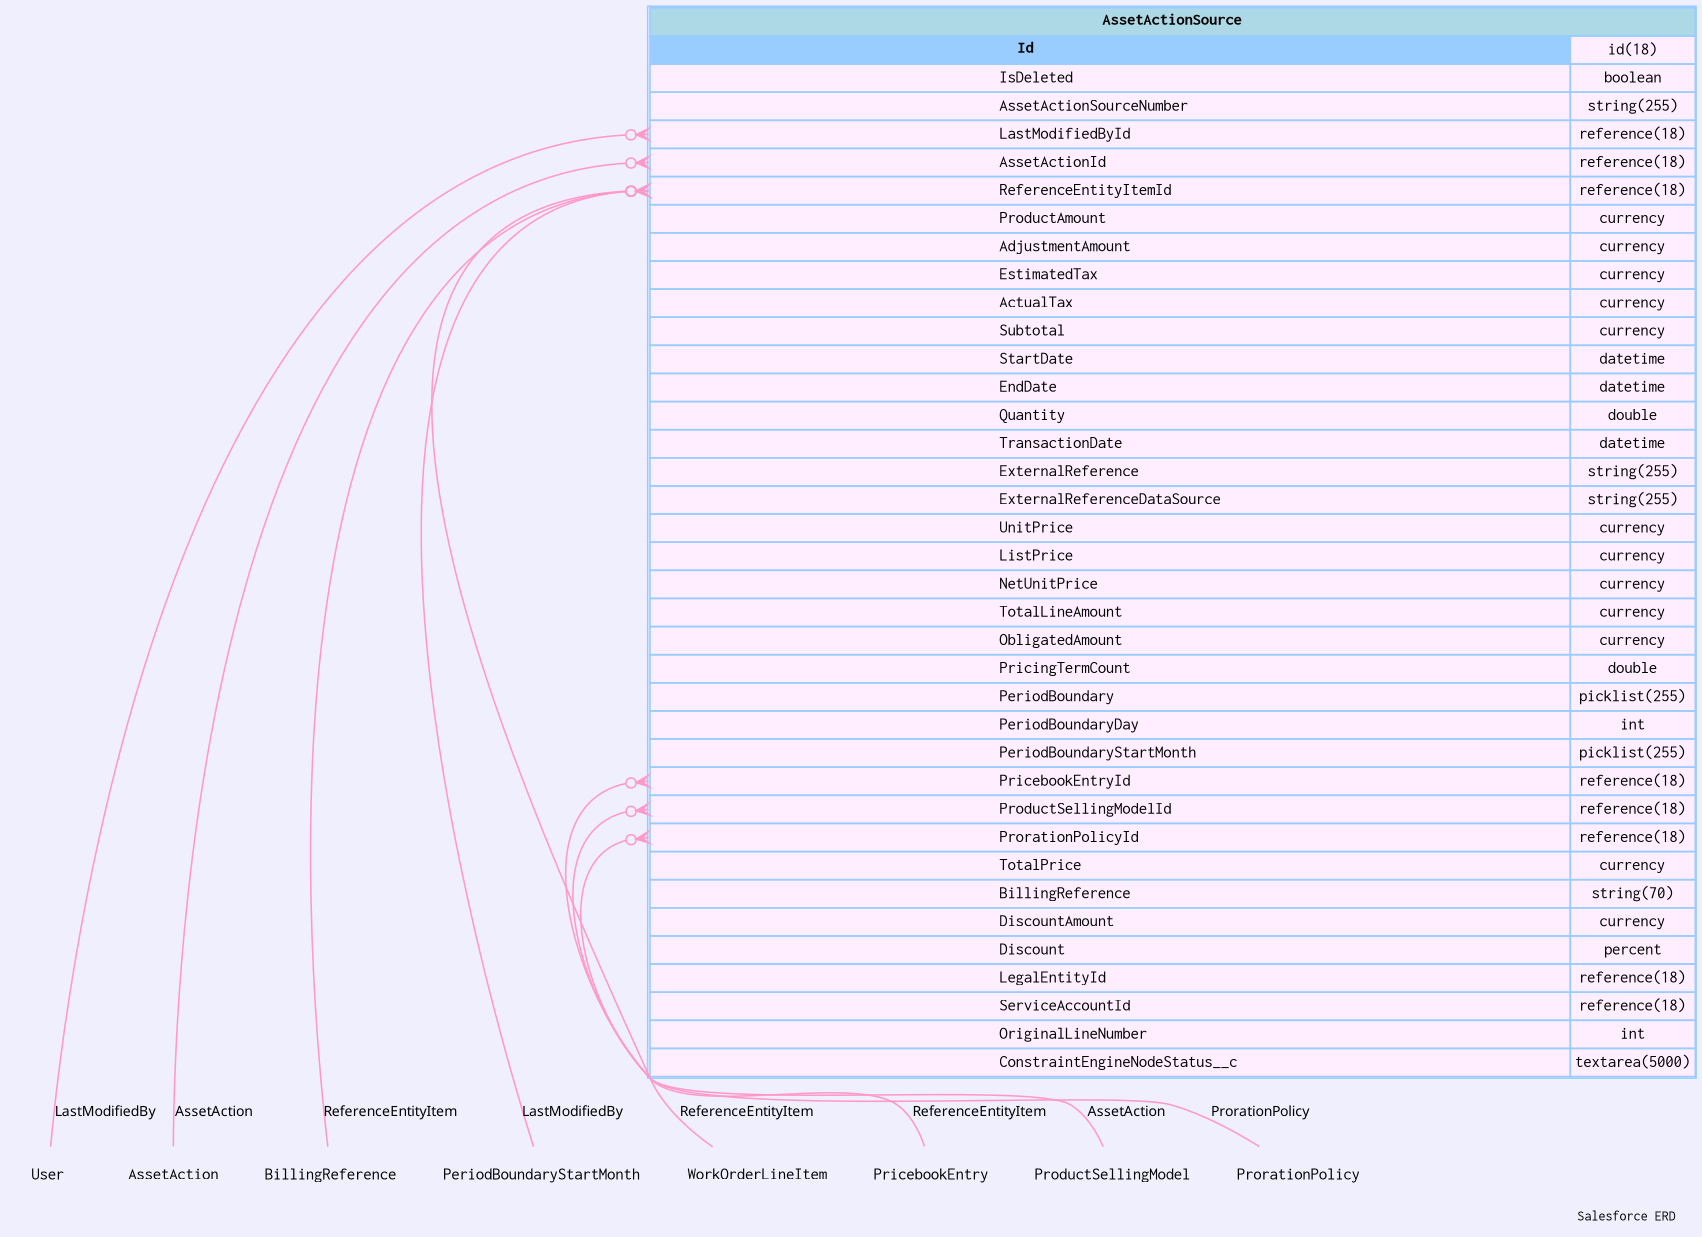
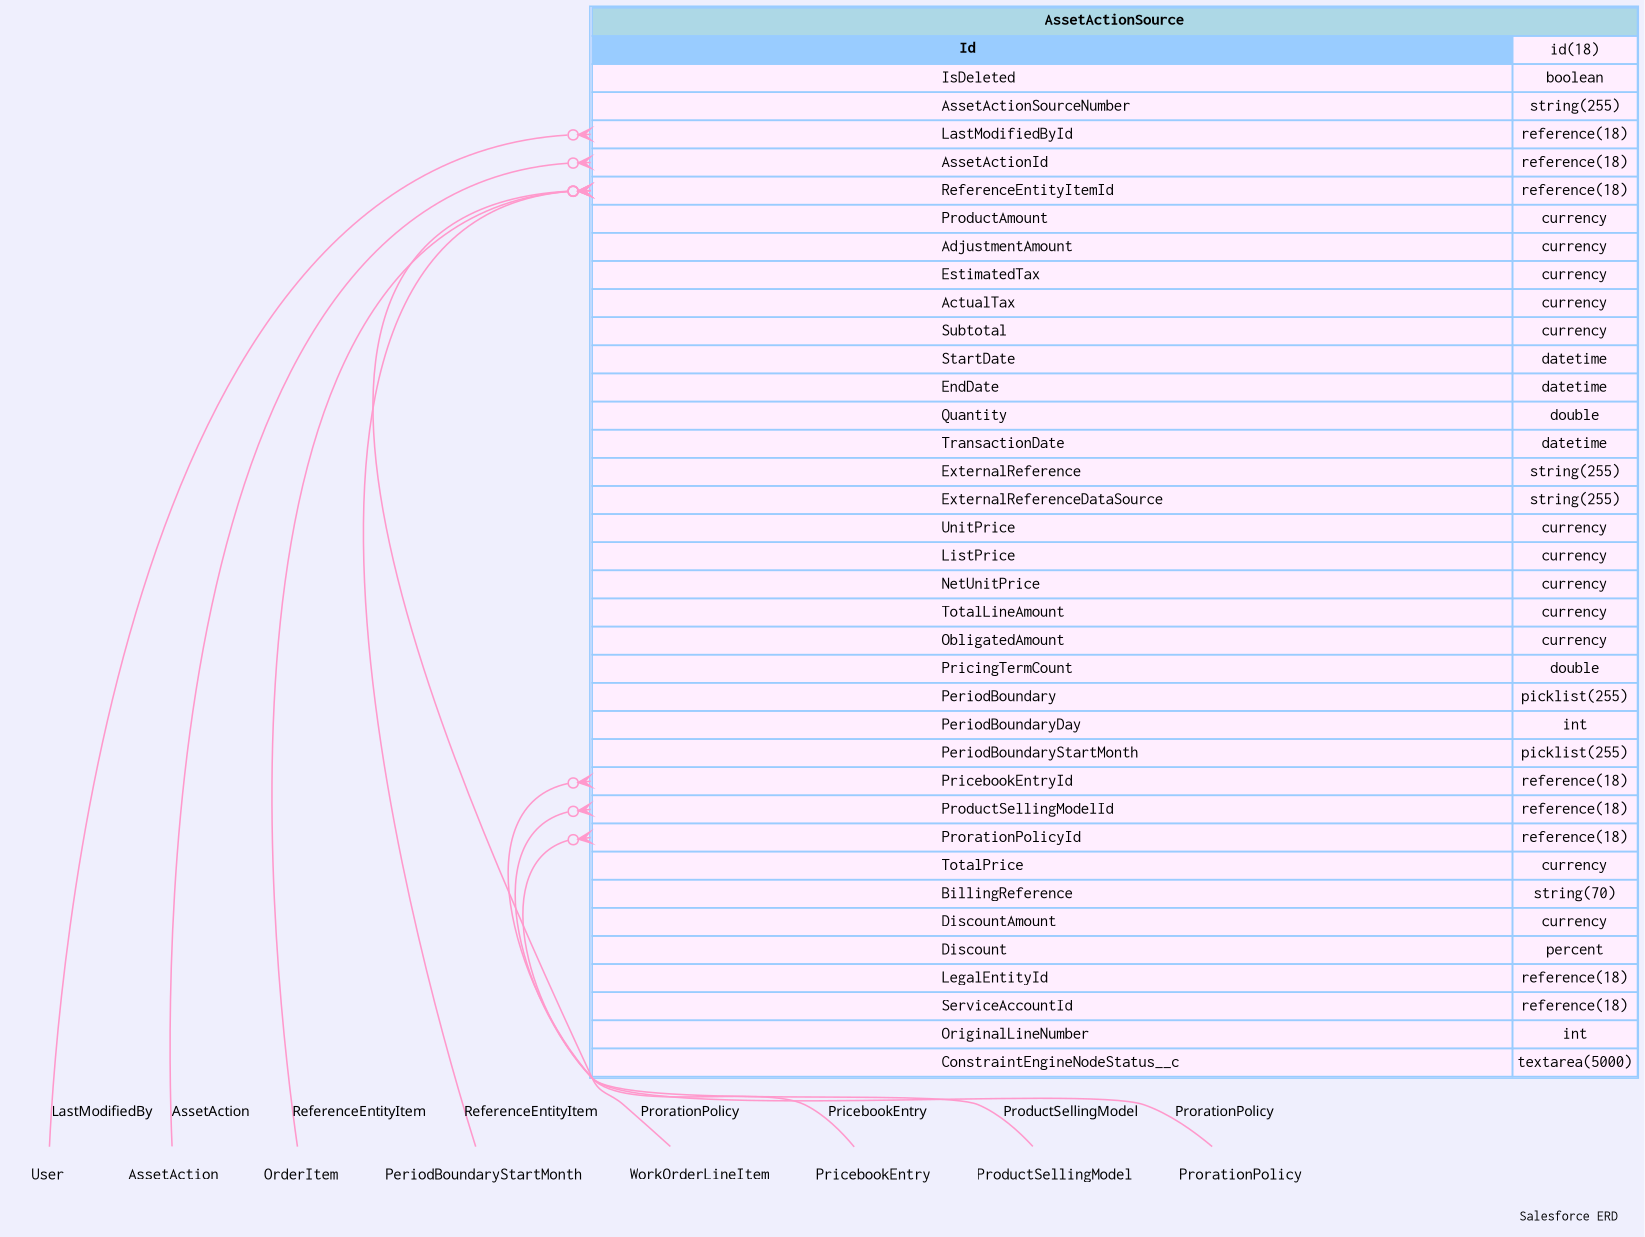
edge "PeriodBoundaryStartMonth" -> "AssetActionSource": label "LastModifiedBy" -> "ReferenceEntityItem"
edge "WorkOrderLineItem" -> "AssetActionSource": label "ReferenceEntityItem" -> "ProrationPolicy"
edge "PricebookEntry" -> "AssetActionSource": label "ReferenceEntityItem" -> "PricebookEntry"
edge "ProductSellingModel" -> "AssetActionSource": label "AssetAction" -> "ProductSellingModel"
node "BillingReference": label "BillingReference" -> "OrderItem"
